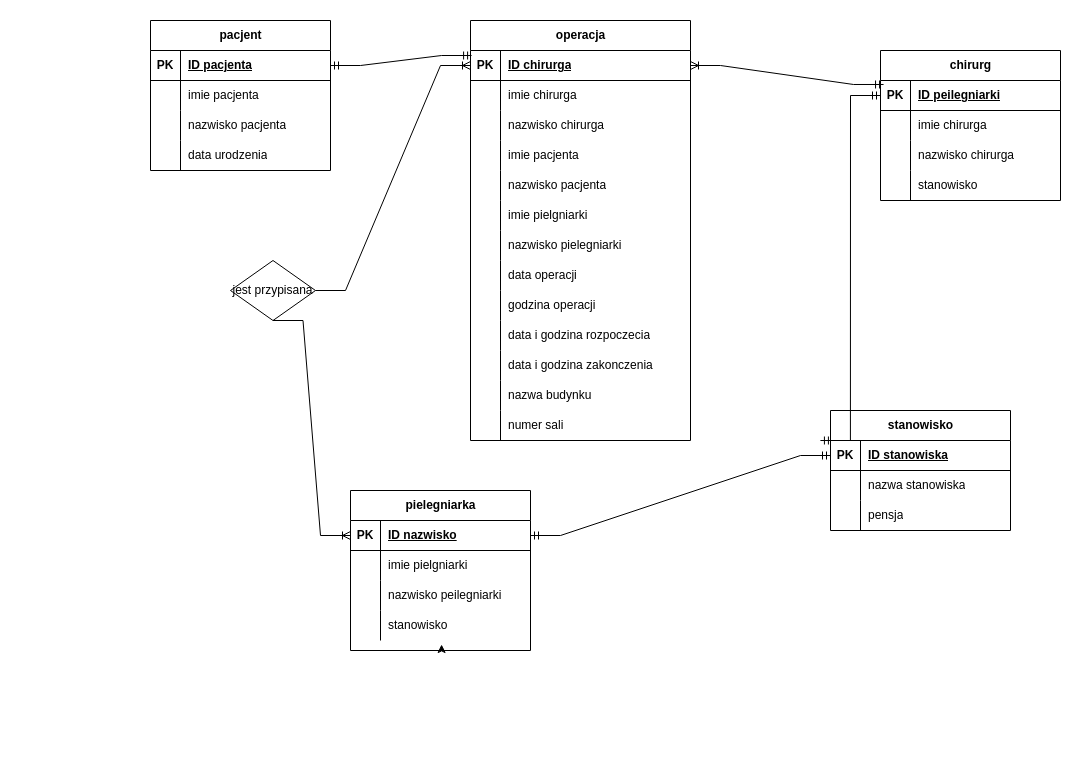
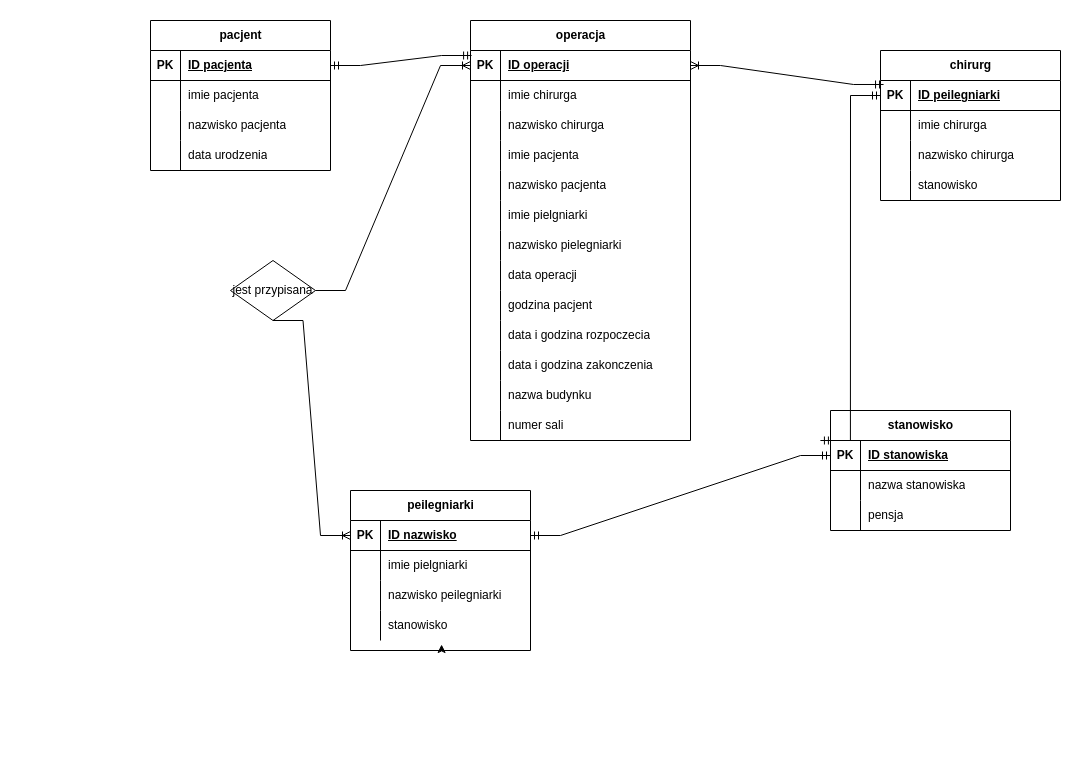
node "ID chirurga": label "ID chirurga" -> "ID operacji"
node "godzina operacji": label "godzina operacji" -> "godzina pacjent"
node "pielegniarka": label "pielegniarka" -> "peilegniarki"
